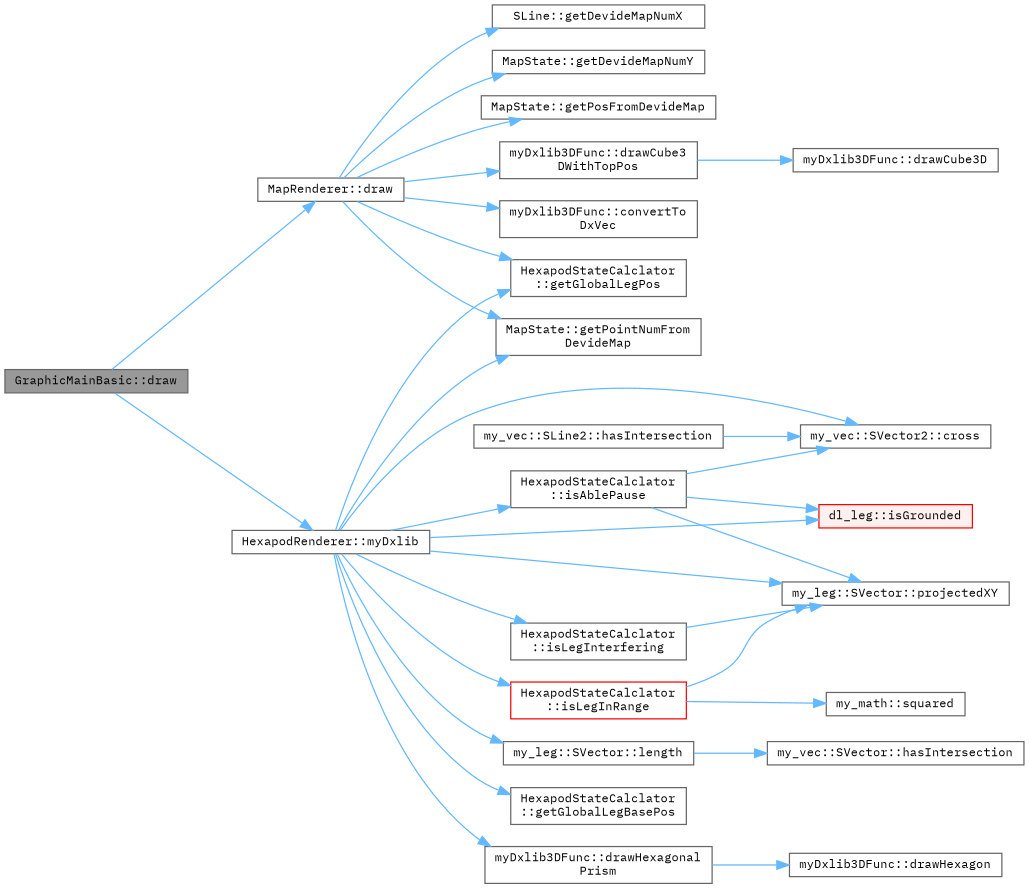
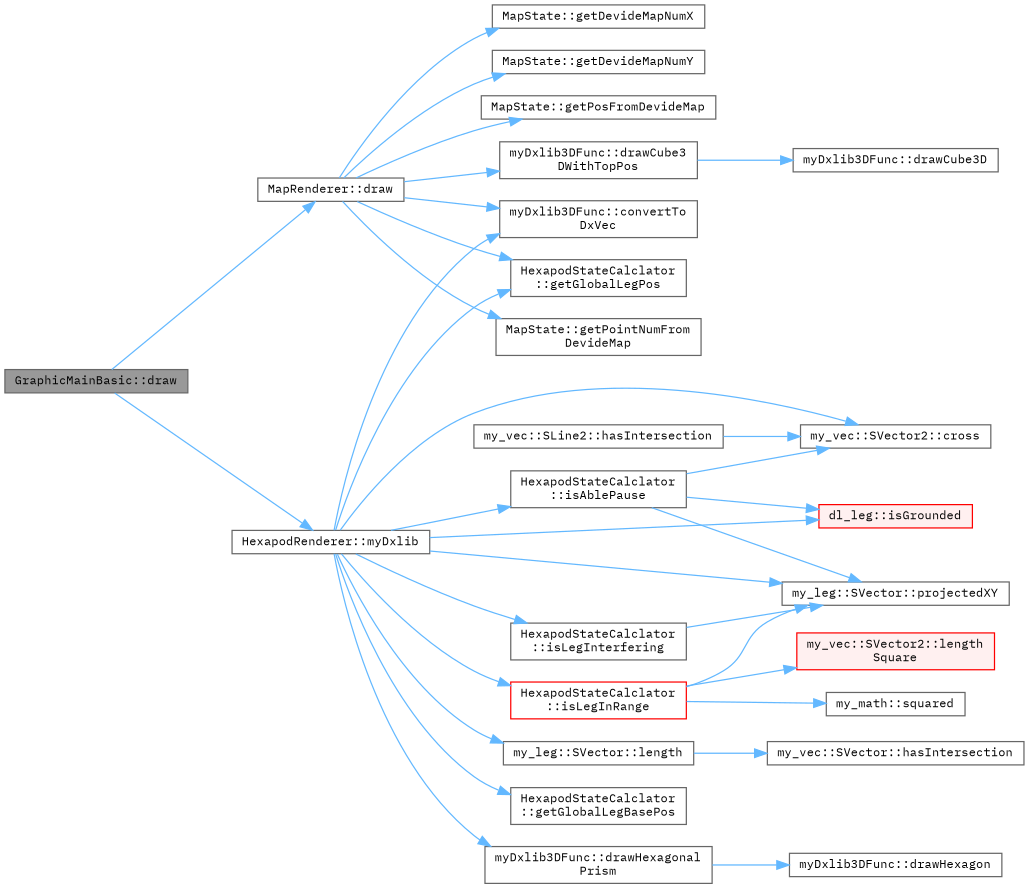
node "SLine::getDevideMapNumX": label "SLine::getDevideMapNumX" -> "MapState::getDevideMapNumX"
edge "HexapodRenderer::myDxlib" -> "MapState::getPointNumFrom DevideMap": now "HexapodRenderer::myDxlib" -> "myDxlib3DFunc::convertTo DxVec"
node "my_vec::SVector2::length Square": added
